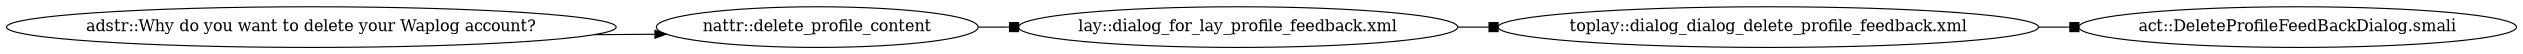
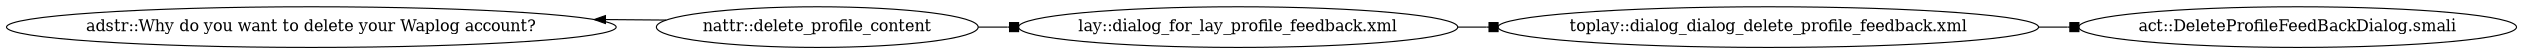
edge "adstr::Why do you want to delete your Waplog account?" -> "nattr::delete_profile_content": reversed
